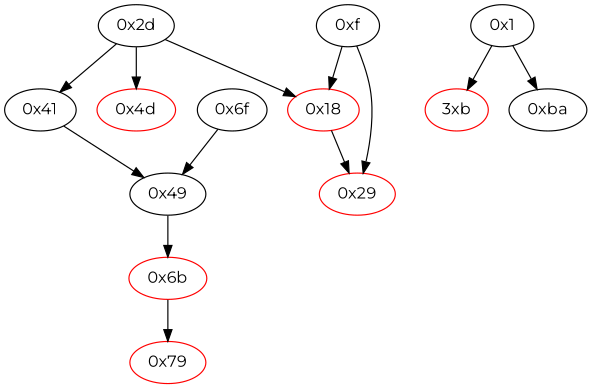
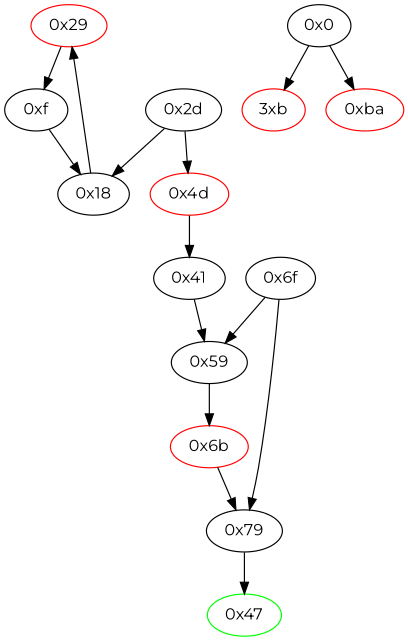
node "0x1": label "0x1" -> "0x0"
edge "0x2d" -> "0x41": now "0x4d" -> "0x41"
edge "0xf" -> "0x29": reversed
node "0x18": color red -> black
node "0xba": color black -> red
node "0x49": label "0x49" -> "0x59"
node "0x79": color red -> black
edge "0x6f" -> "0x79": added
node "0x47": added
